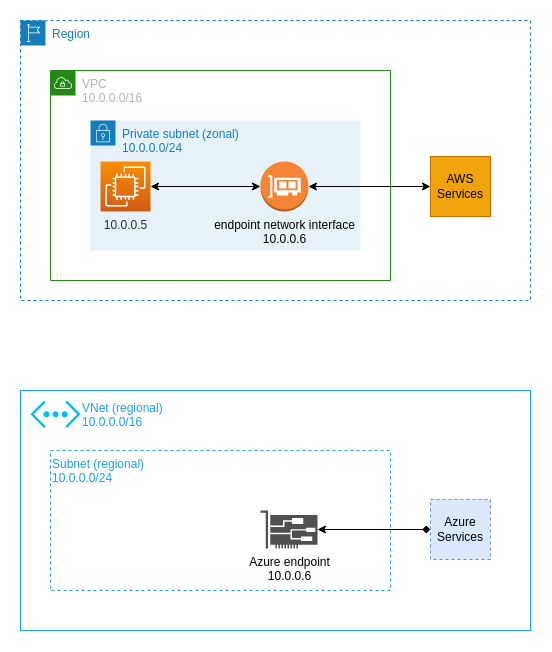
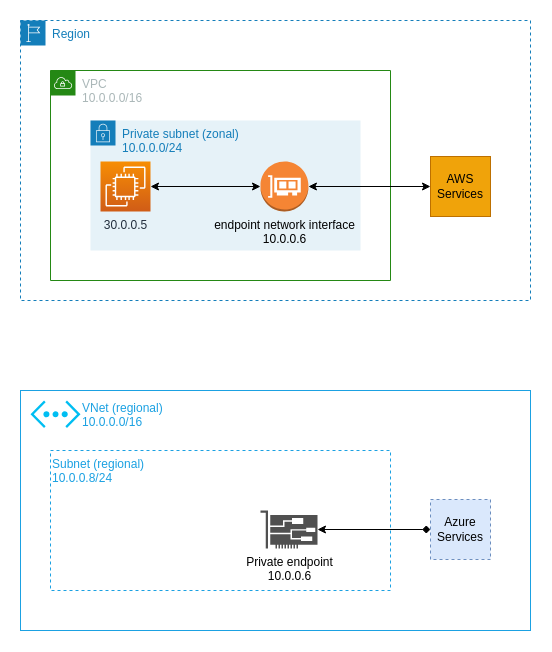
node "10.0.0.5": label "10.0.0.5" -> "30.0.0.5"
node "Subnet (regional) 10.0.0.0/24": label "Subnet (regional) 10.0.0.0/24" -> "Subnet (regional) 10.0.0.8/24"
node "Azure endpoint 10.0.0.6": label "Azure endpoint 10.0.0.6" -> "Private endpoint 10.0.0.6"
